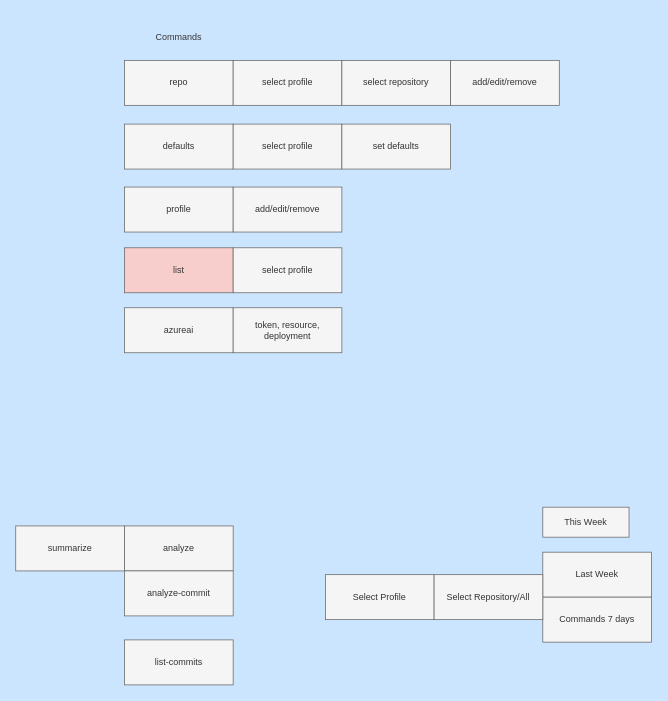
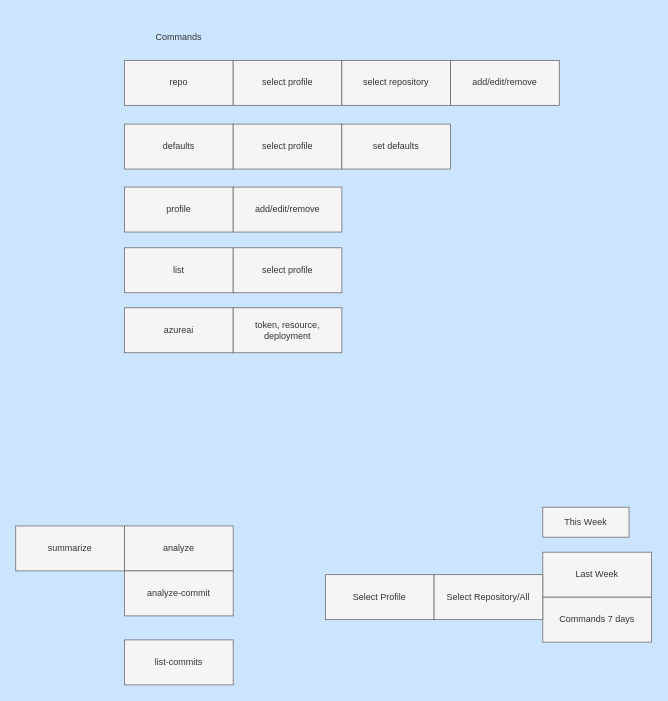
node "list": fillcolor #f8cecc -> #f5f5f5
